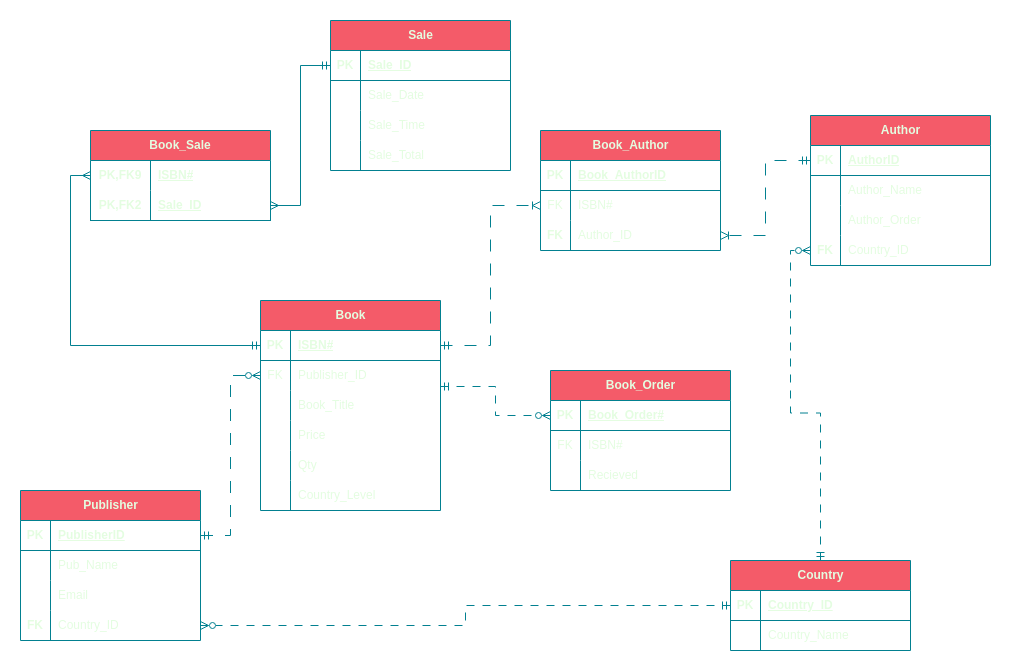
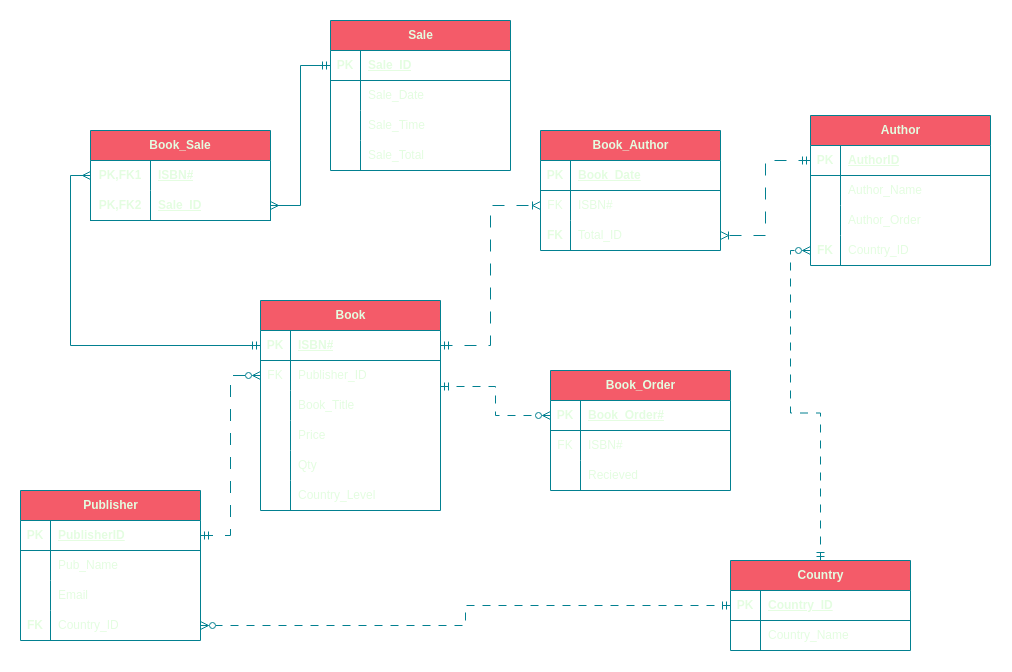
node "PK,FK9": label "PK,FK9" -> "PK,FK1"
node "Book_AuthorID": label "Book_AuthorID" -> "Book_Date"
node "Author_ID": label "Author_ID" -> "Total_ID"
